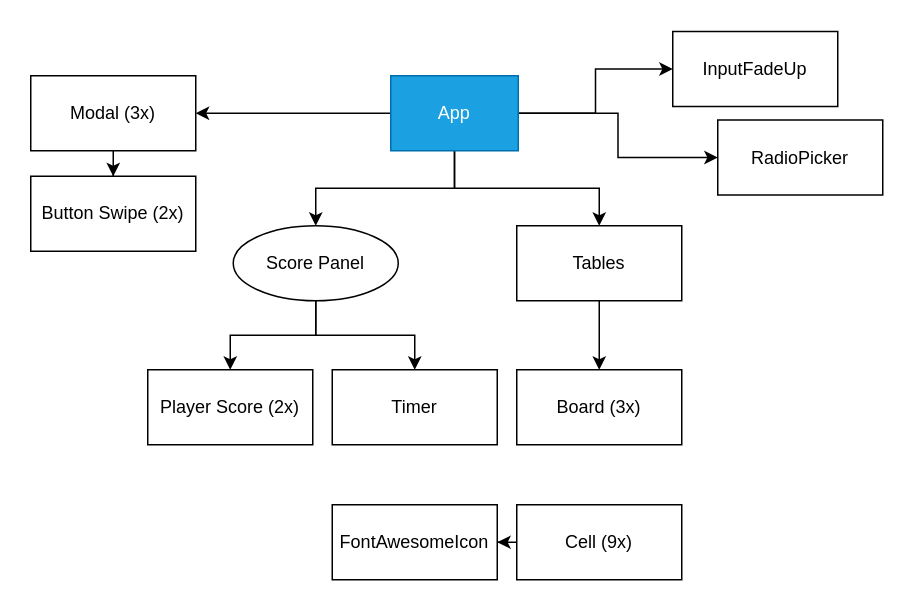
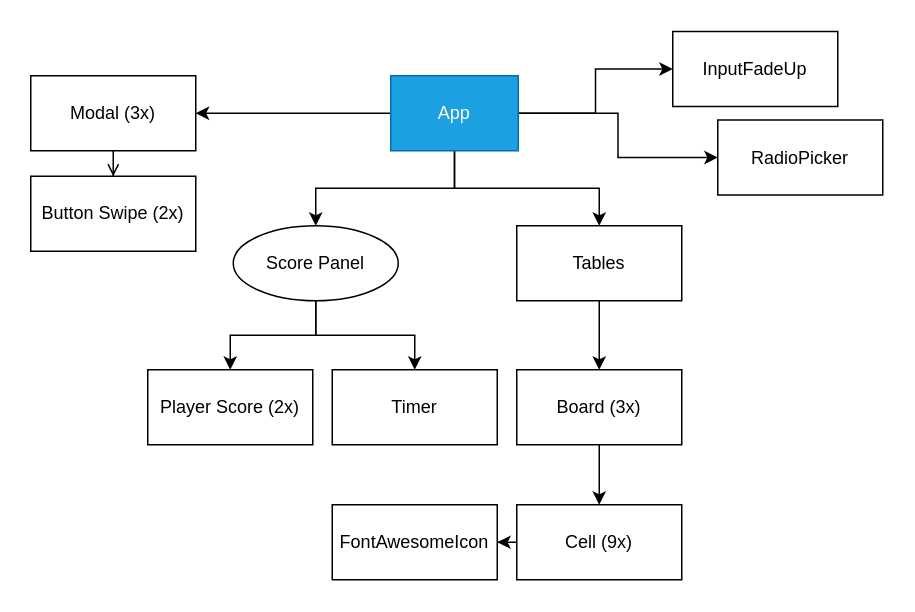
edge "Modal (3x)" -> "Button Swipe (2x)": arrowhead classic -> open
edge "Board (3x)" -> "Cell (9x)": added
